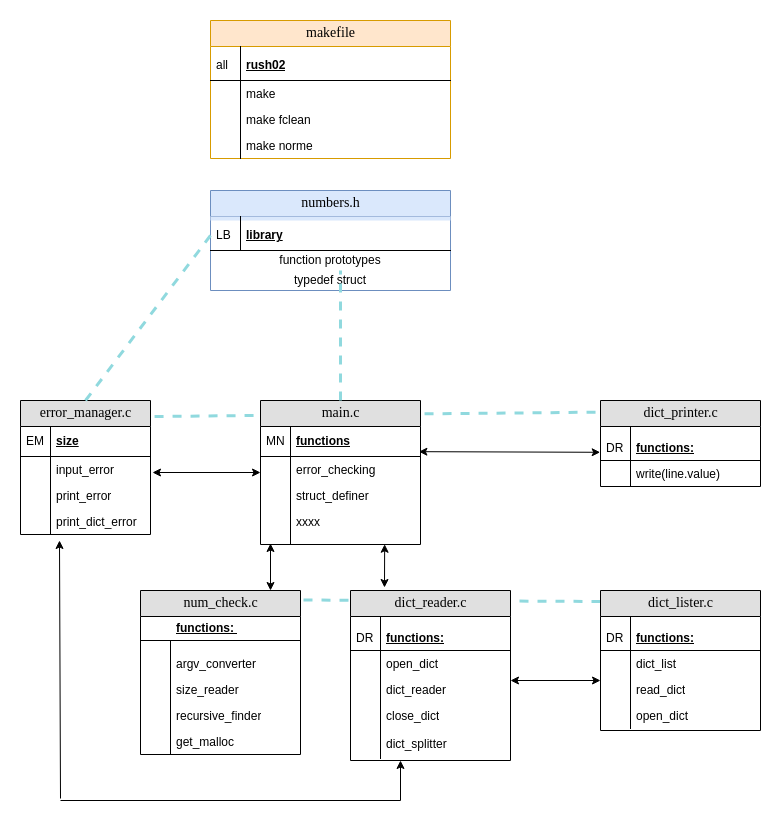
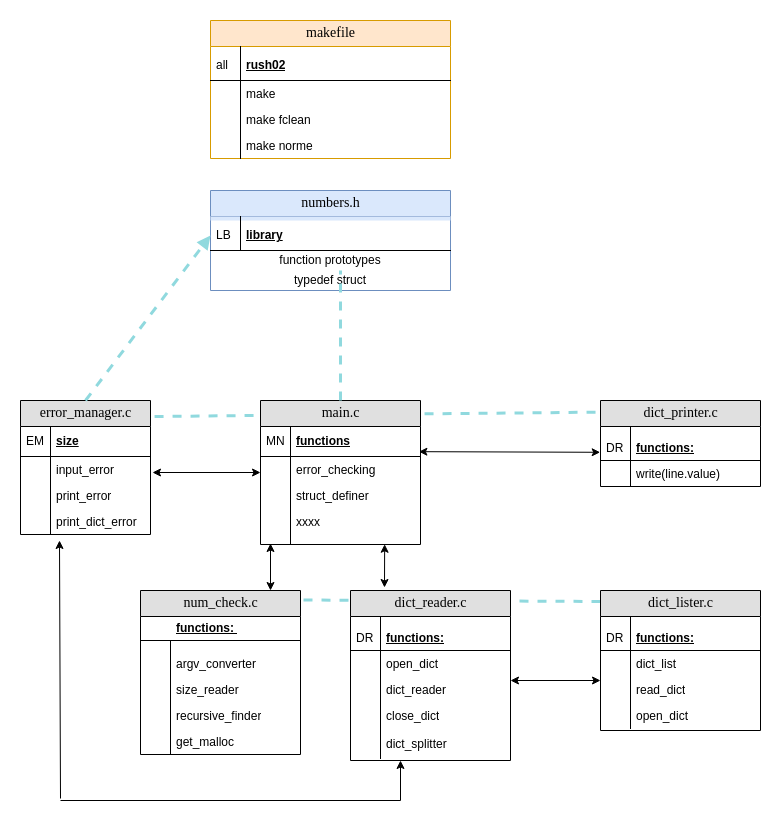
edge "library" -- "error_manager.c": arrowhead none -> block
